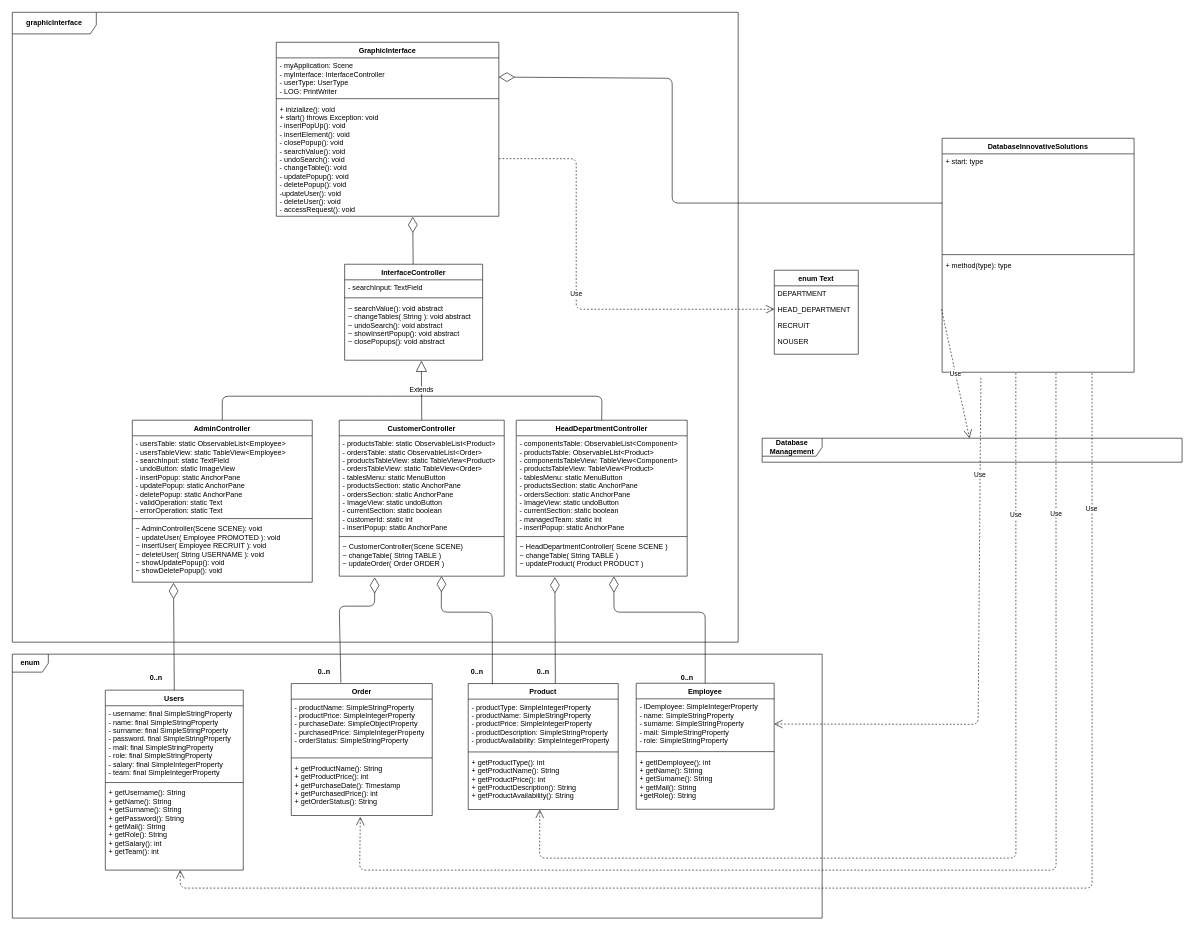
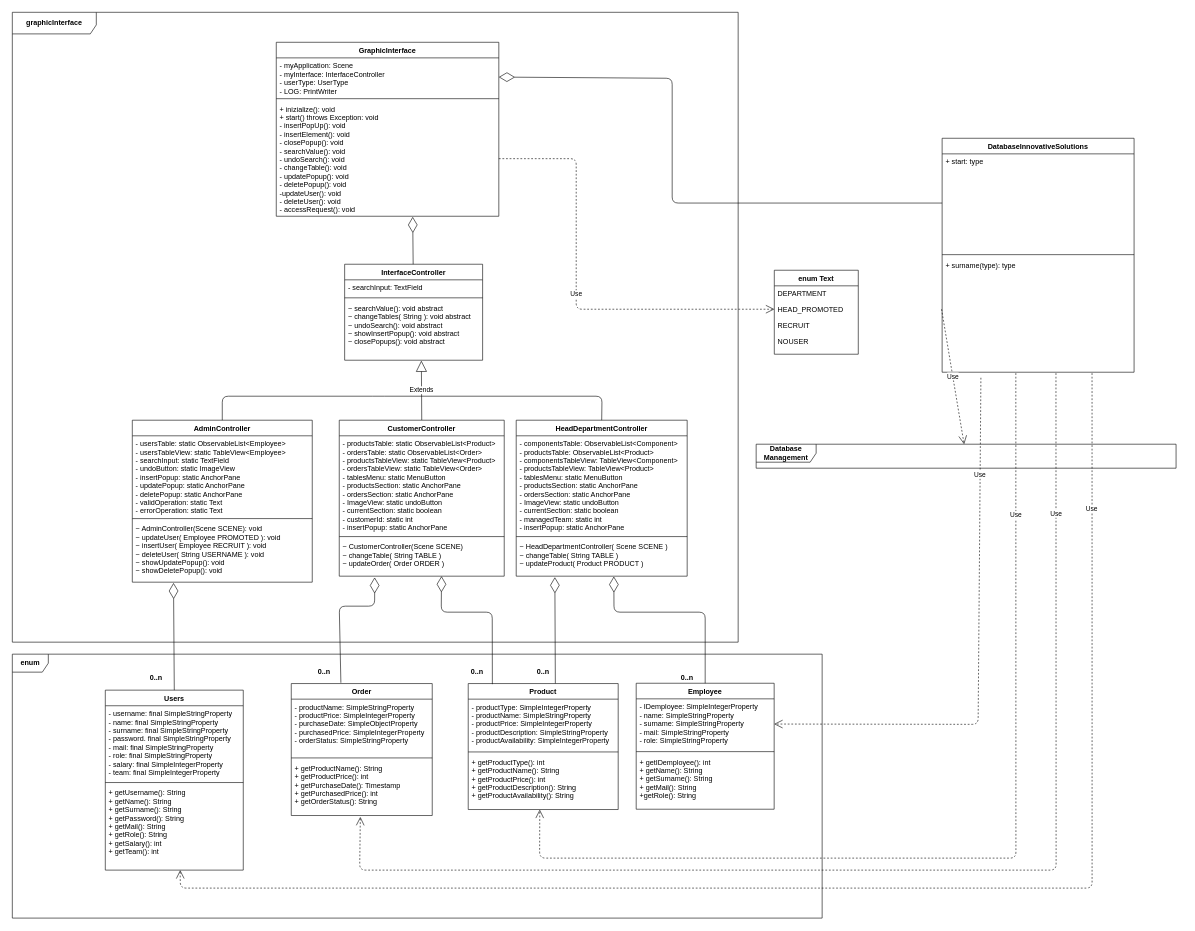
node "+ method(type): type": label "+ method(type): type" -> "+ surname(type): type"
node "HEAD_DEPARTMENT": label "HEAD_DEPARTMENT" -> "HEAD_PROMOTED"
node "Database Management": moved (972, 450) -> (966, 456)
